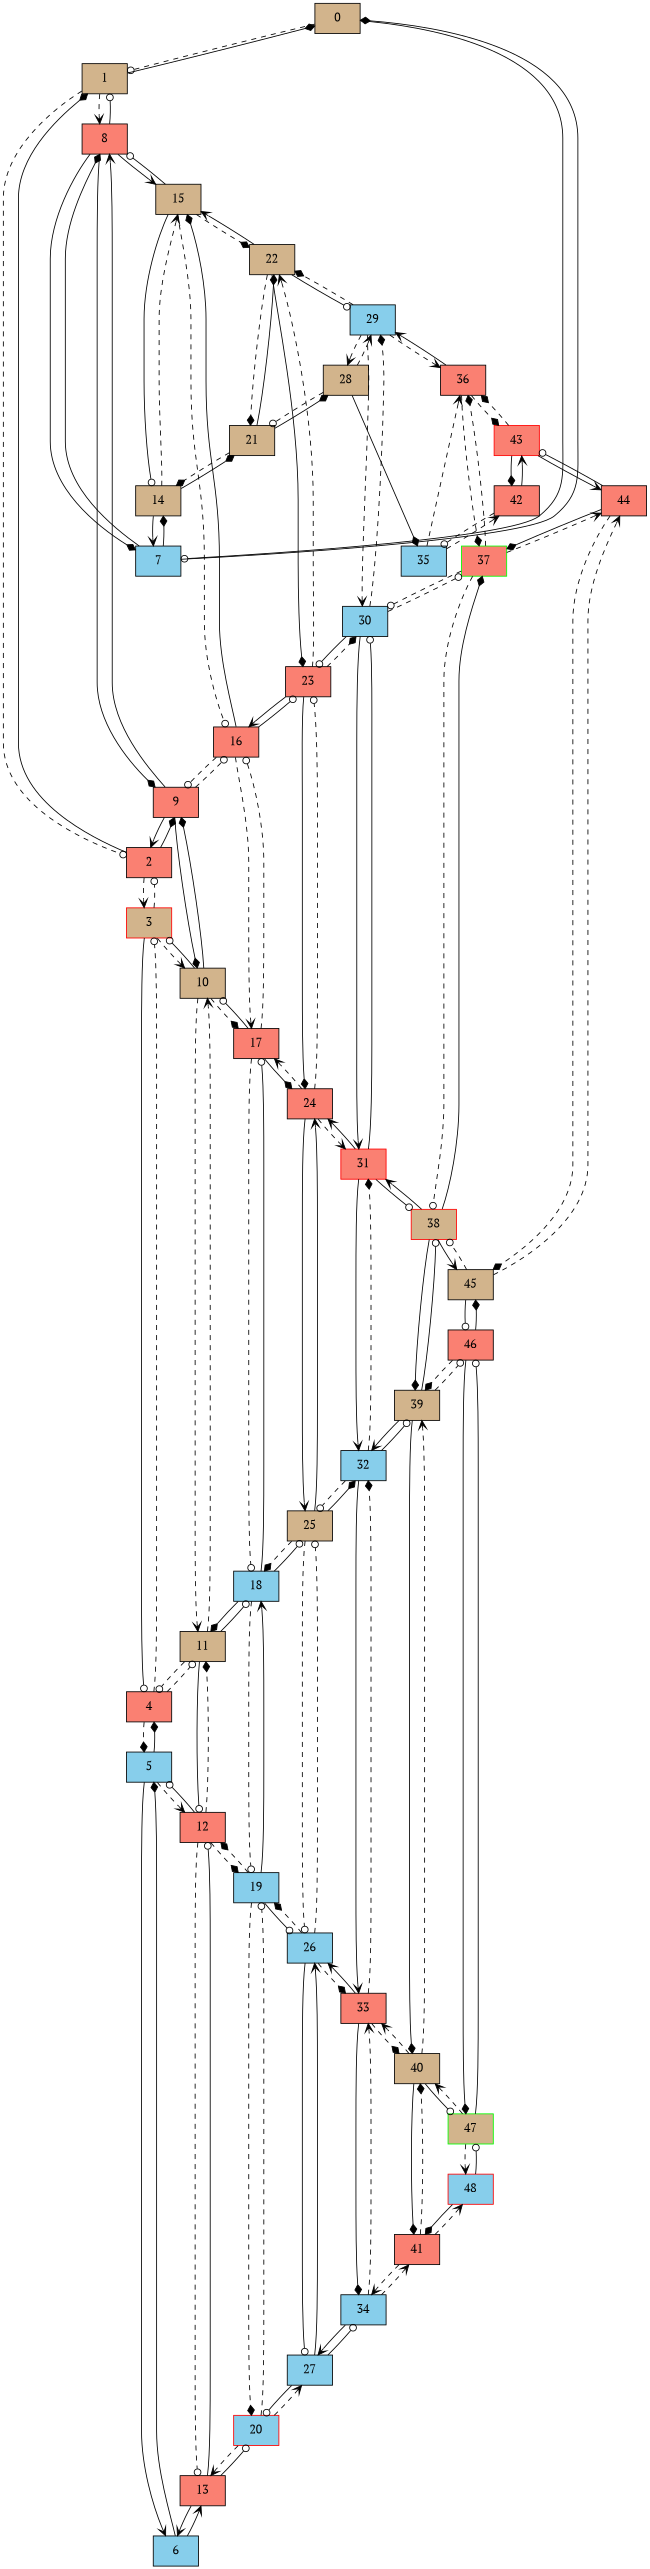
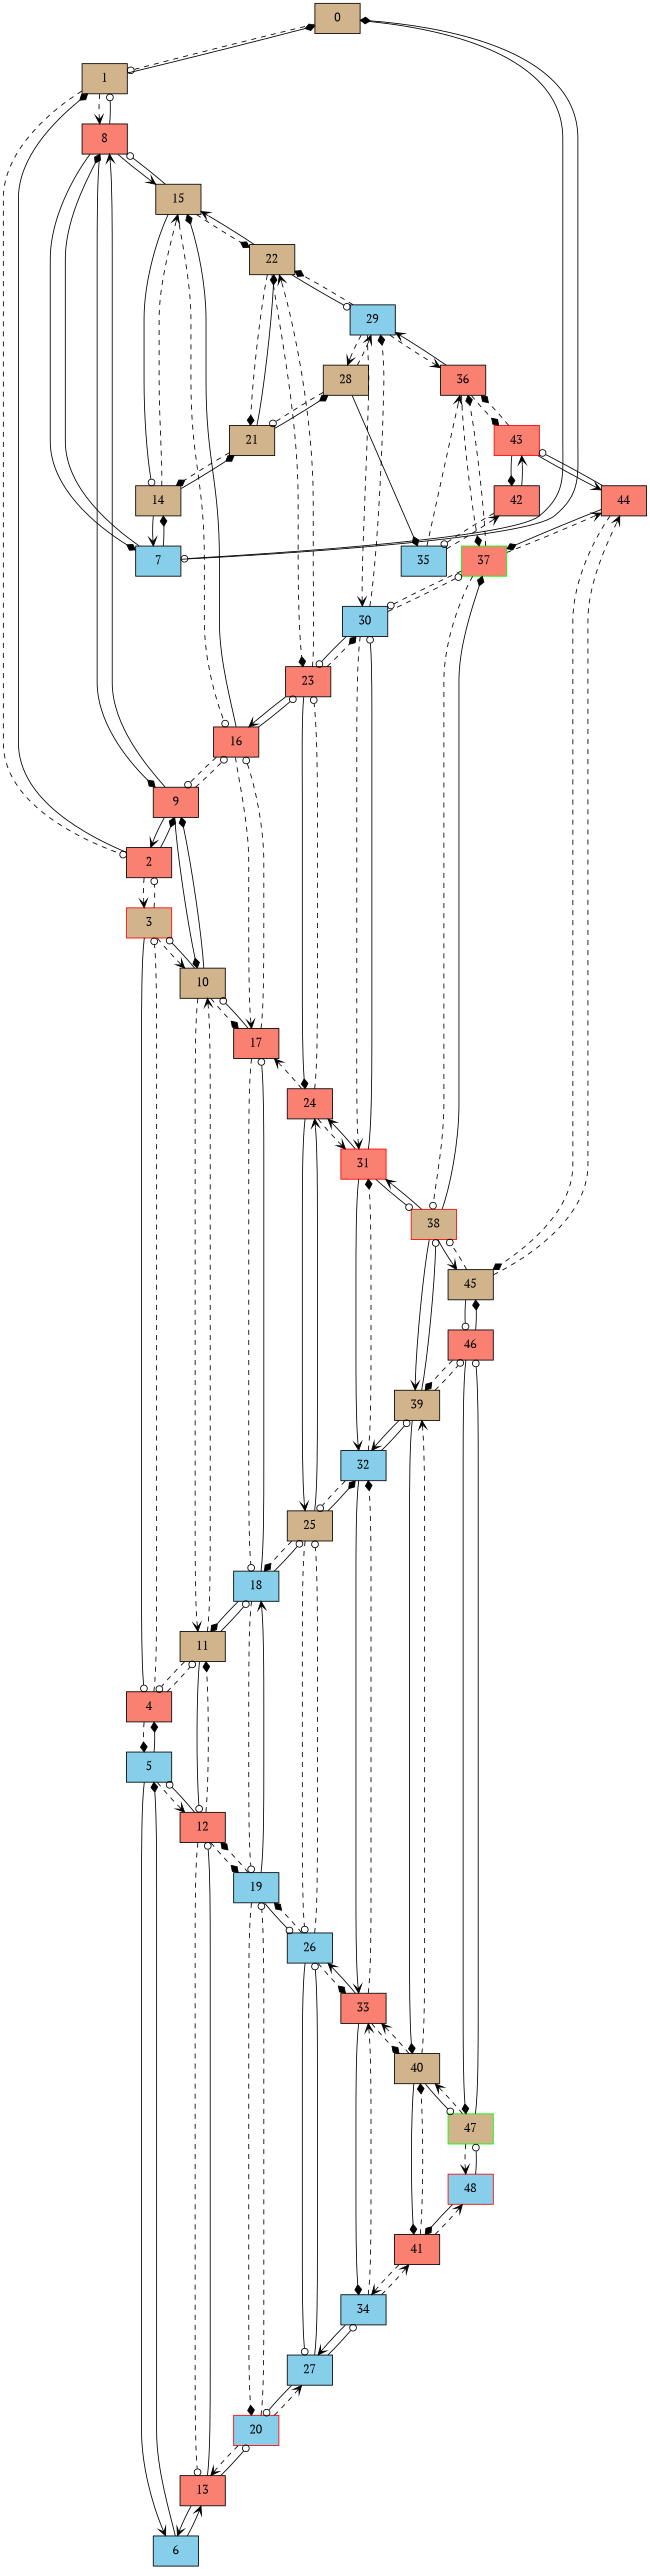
edge "22" -> "23": style solid -> dashed
edge "30" -> "31": style solid -> dashed
edge "17" -> "24": removed
edge "38" -> "39": arrowhead diamond -> vee
edge "27" -> "26": arrowhead vee -> odot
